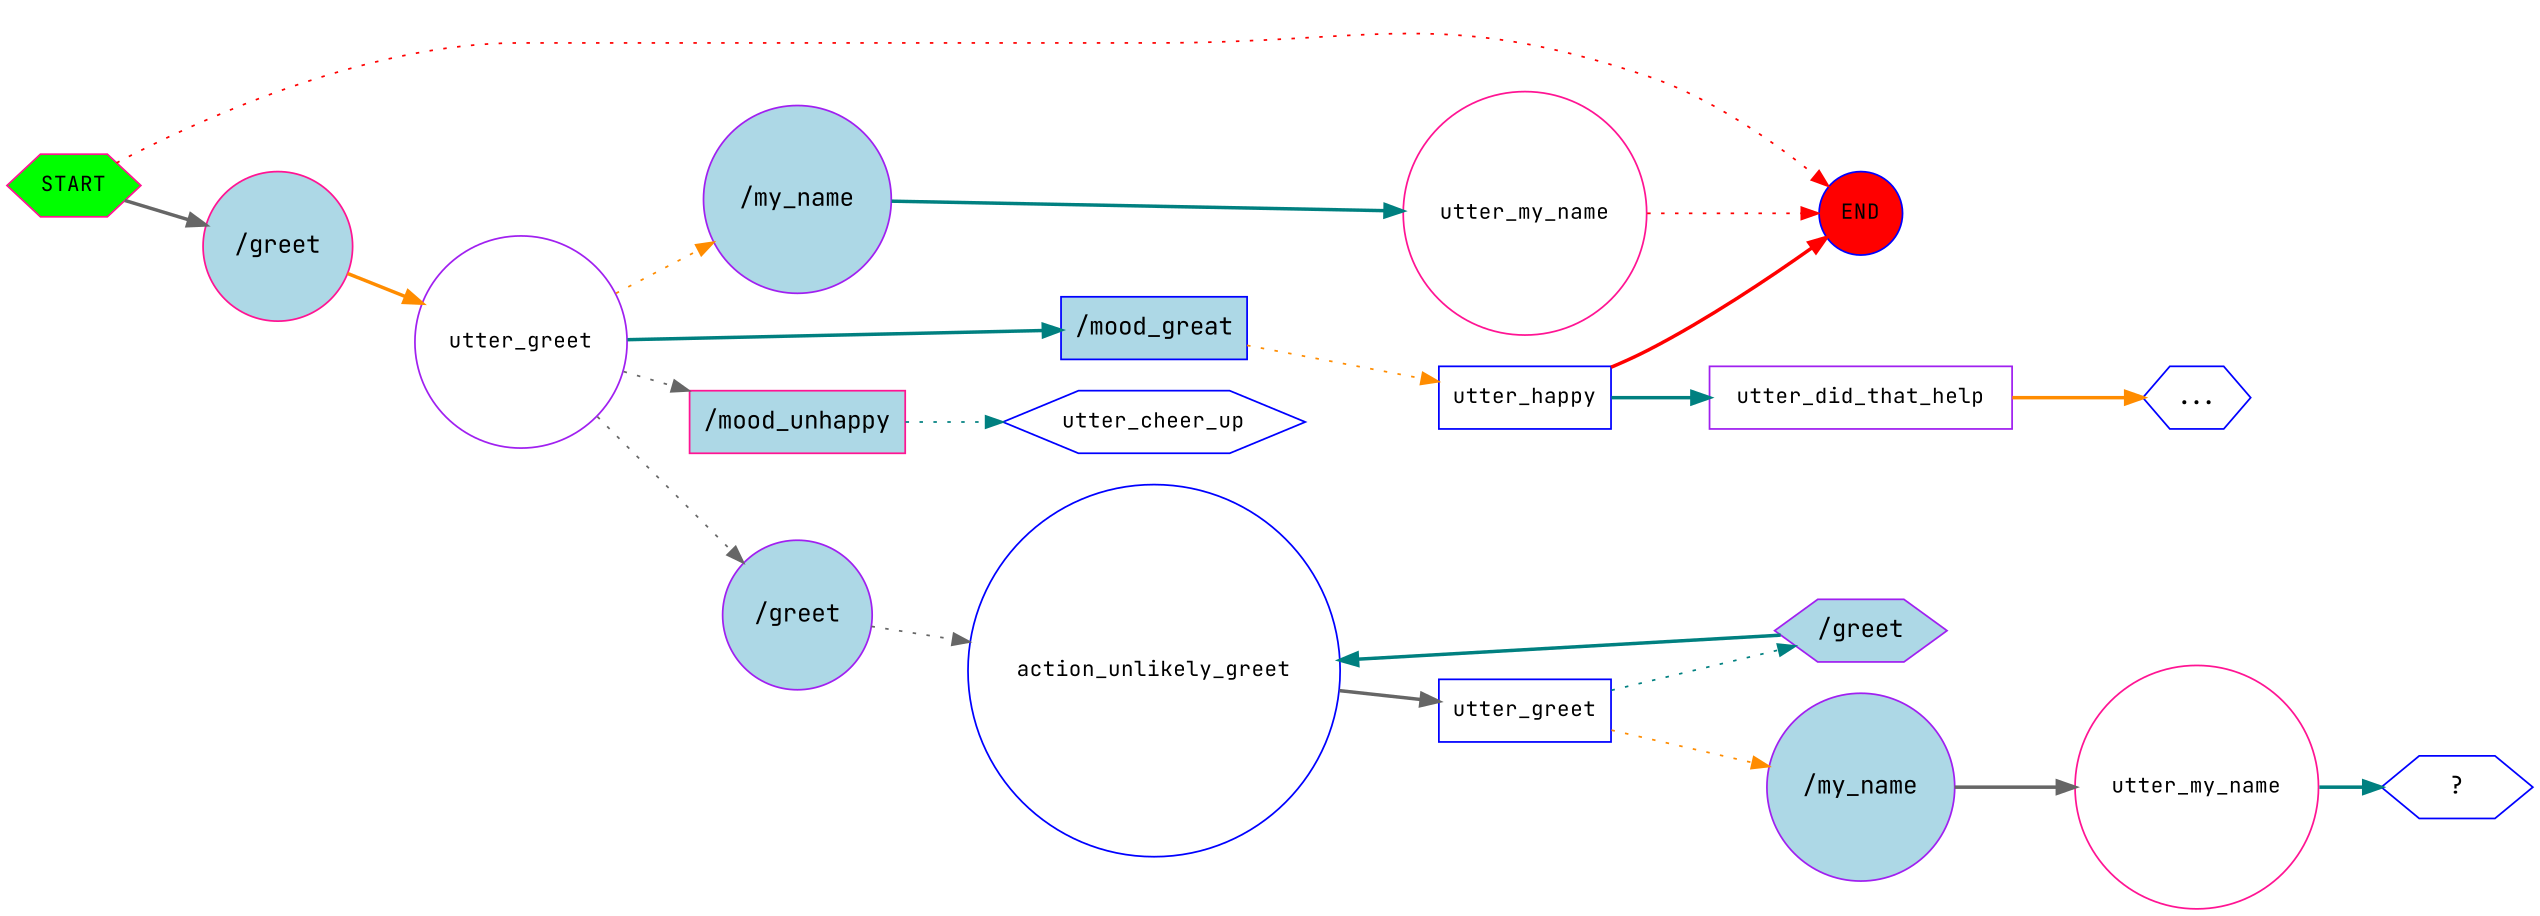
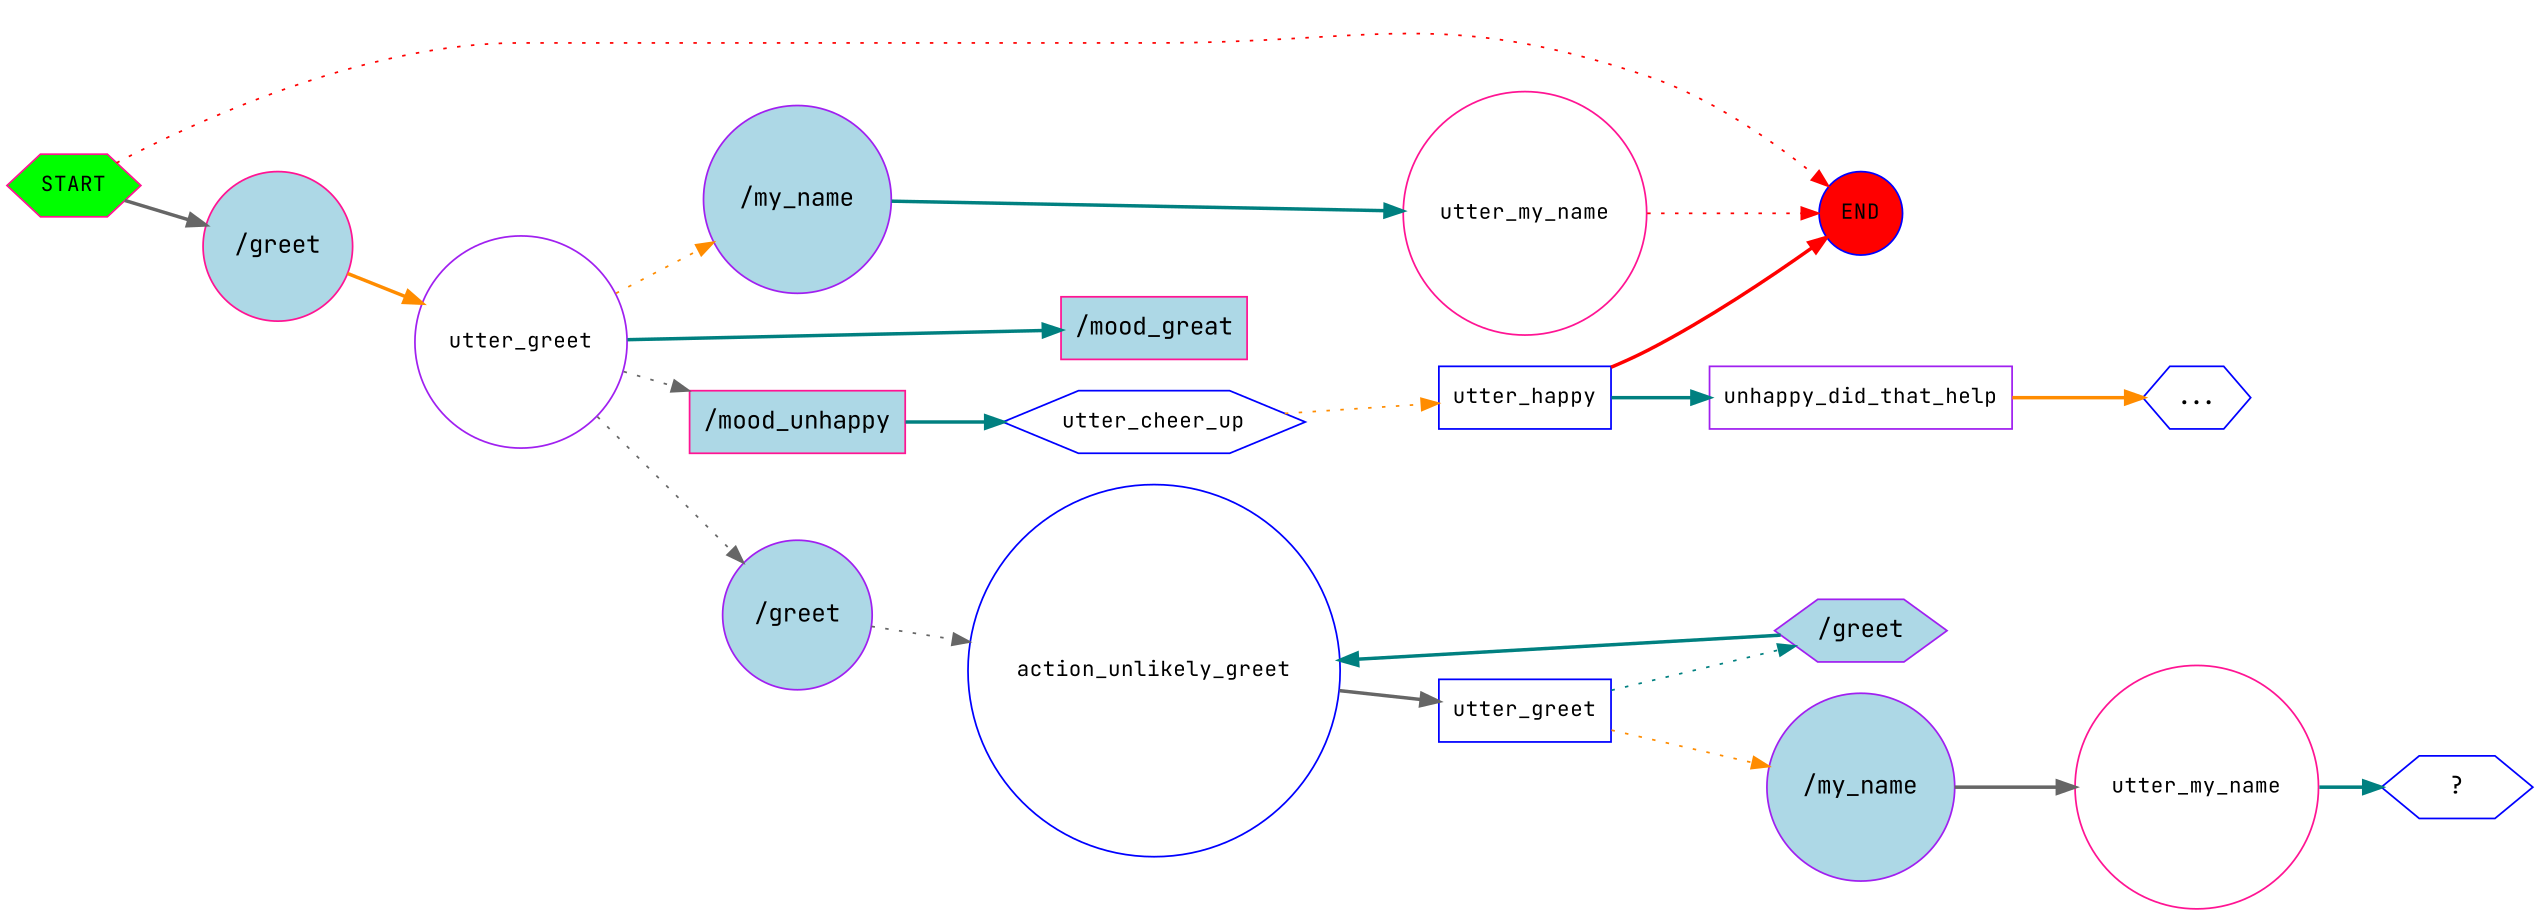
node "/mood_great": color blue -> deeppink
edge "/mood_great" -> "utter_happy": now "utter_cheer_up" -> "utter_happy"
node "utter_did_that_help": label "utter_did_that_help" -> "unhappy_did_that_help"
edge "/mood_unhappy" -> "utter_cheer_up": style dotted -> bold
